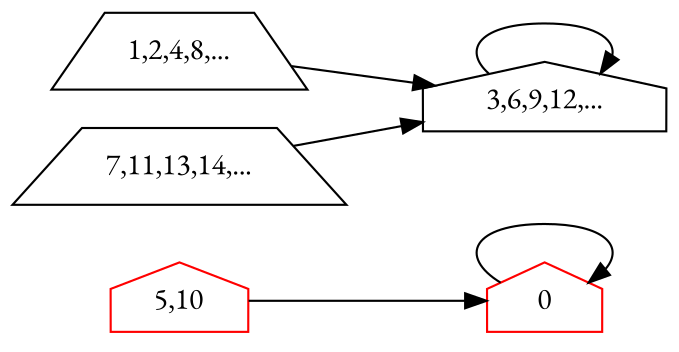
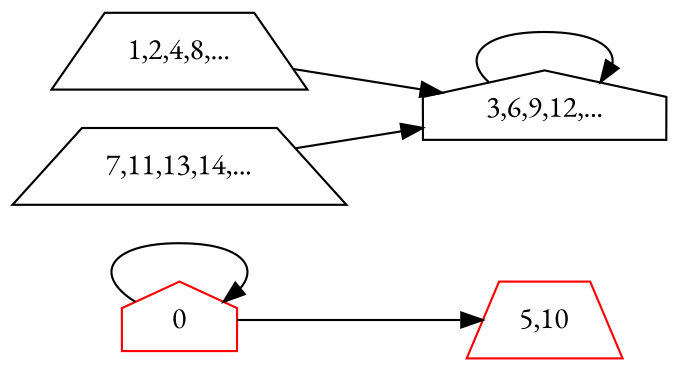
node "5,10": shape house -> trapezium
edge "5,10" -> "0": reversed
